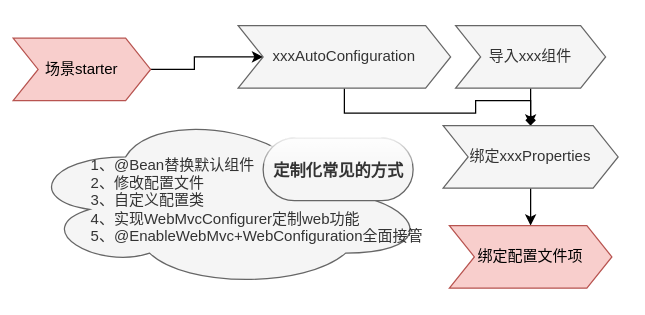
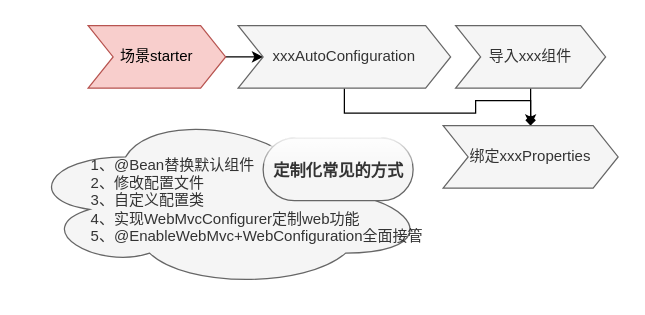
node "场景starter": moved (82, 69) -> (157, 57)
edge "绑定xxxProperties" -> "绑定配置文件项": removed
node "绑定配置文件项": removed
